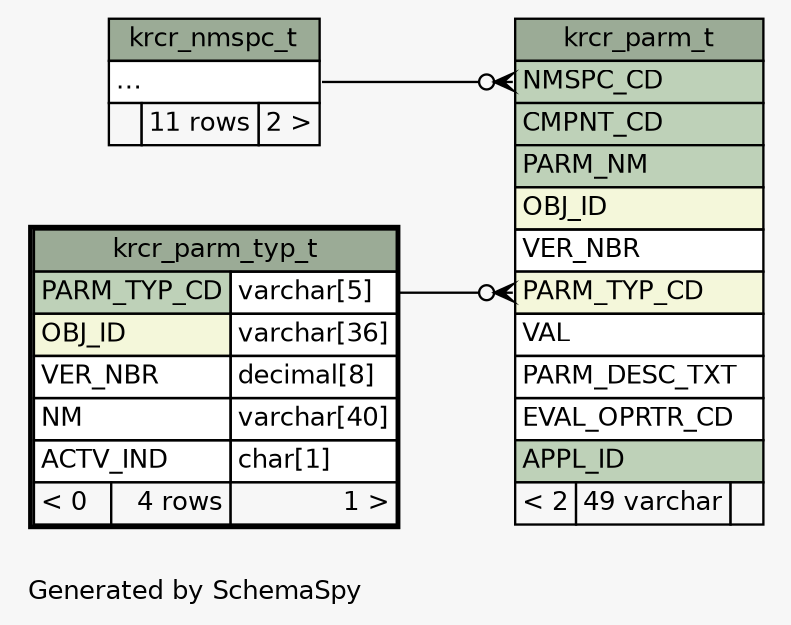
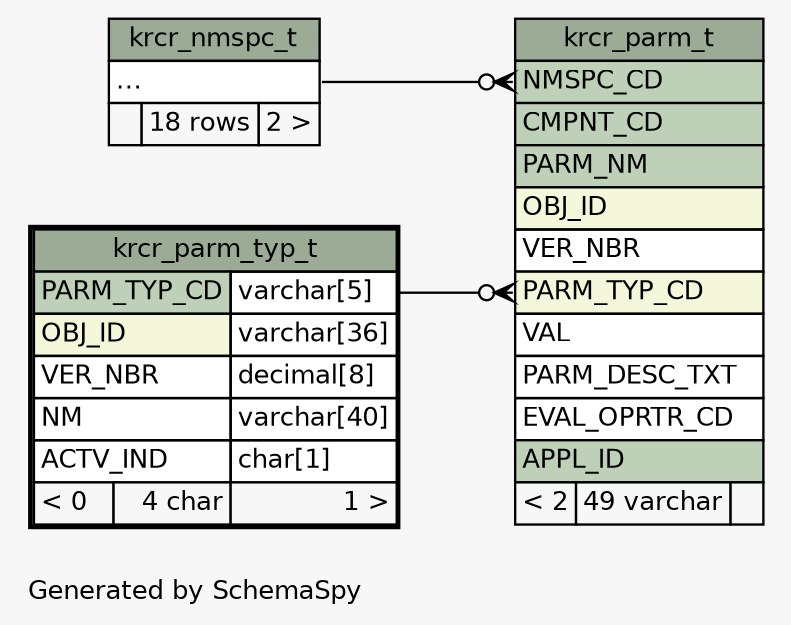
node "krcr_nmspc_t": text "11 rows" -> "18 rows"
node "krcr_parm_typ_t": text "4 rows" -> "4 char"
